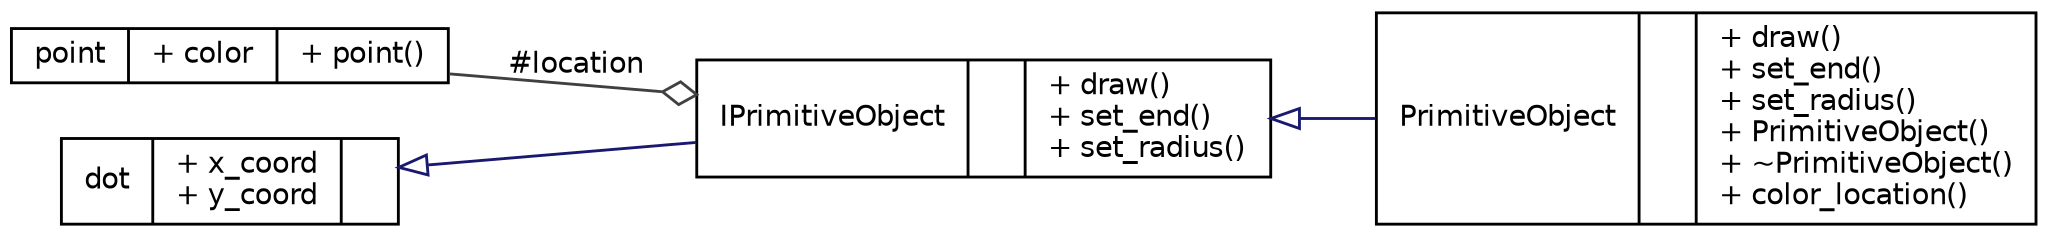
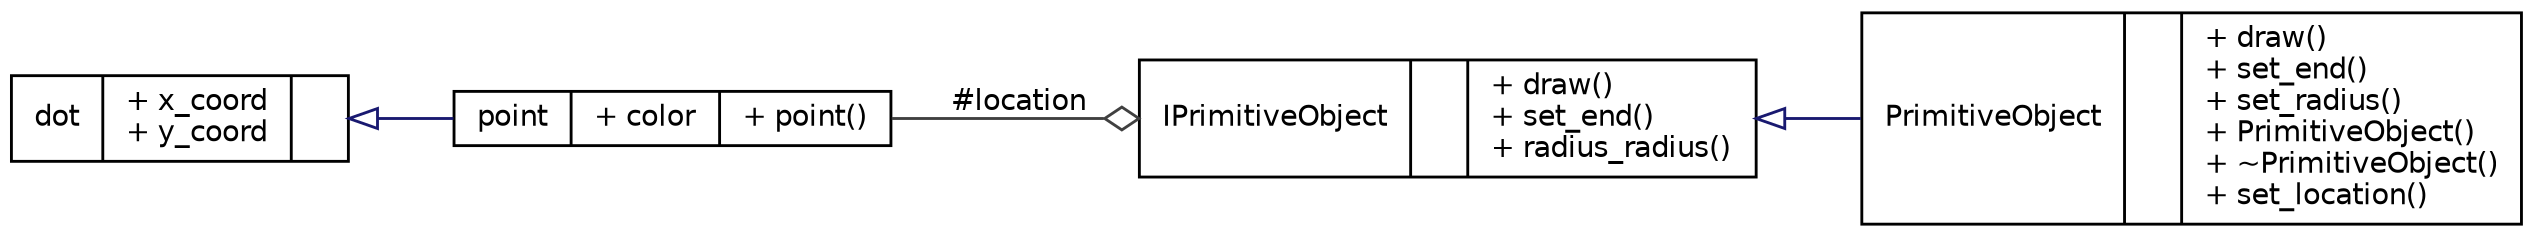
node "IPrimitiveObject": text "+ set_radius()" -> "+ radius_radius()"
edge "IPrimitiveObject" -> "dot": now "point" -> "dot"
node "PrimitiveObject": text "+ color_location()" -> "+ set_location()"
